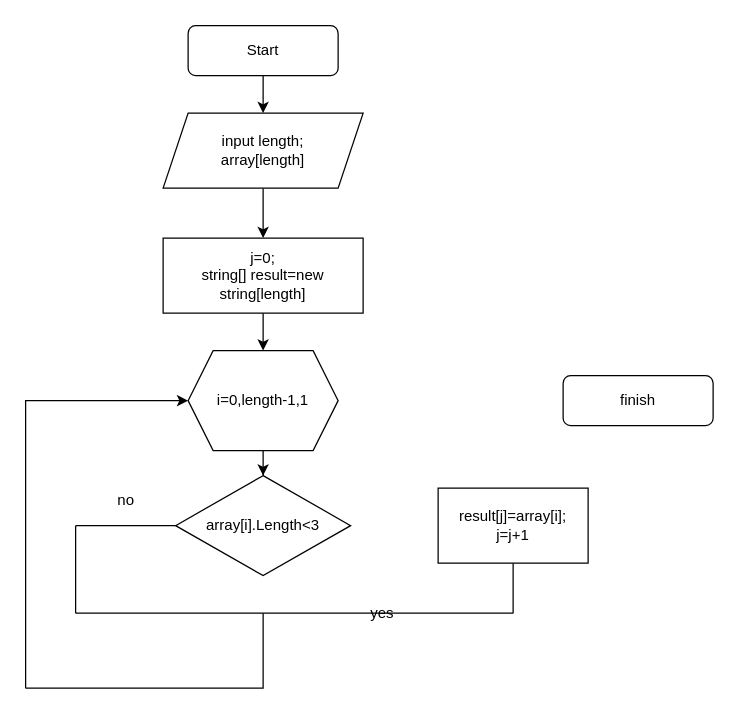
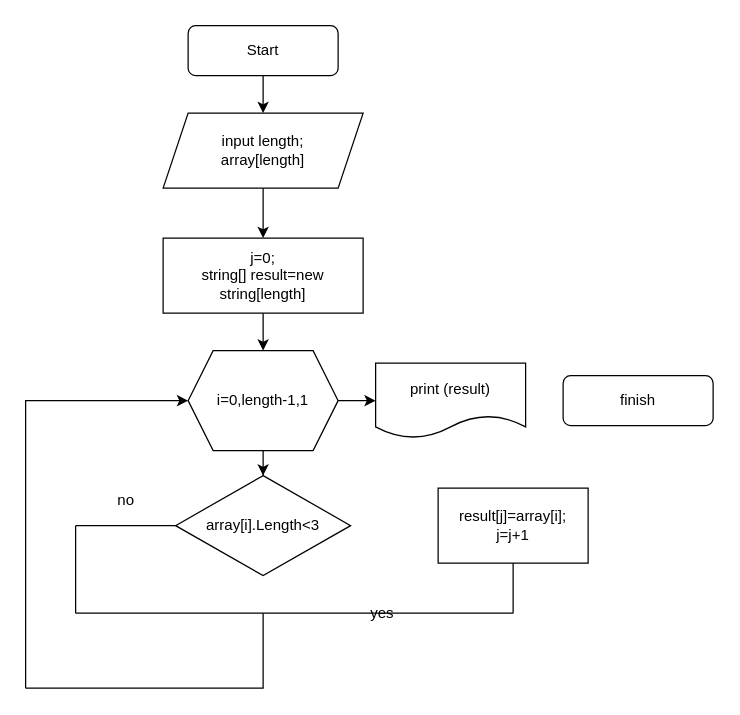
edge "i=0,length-1,1" -> "print (result)": added
node "print (result)": added
